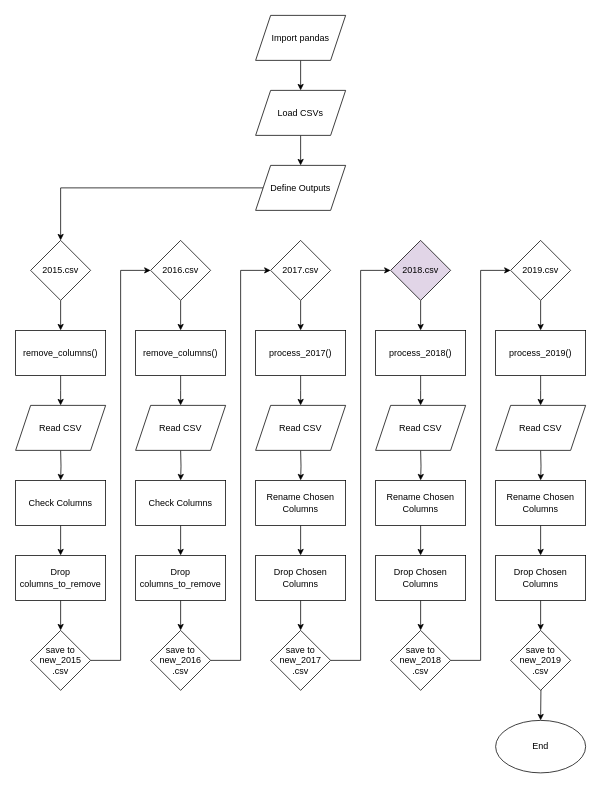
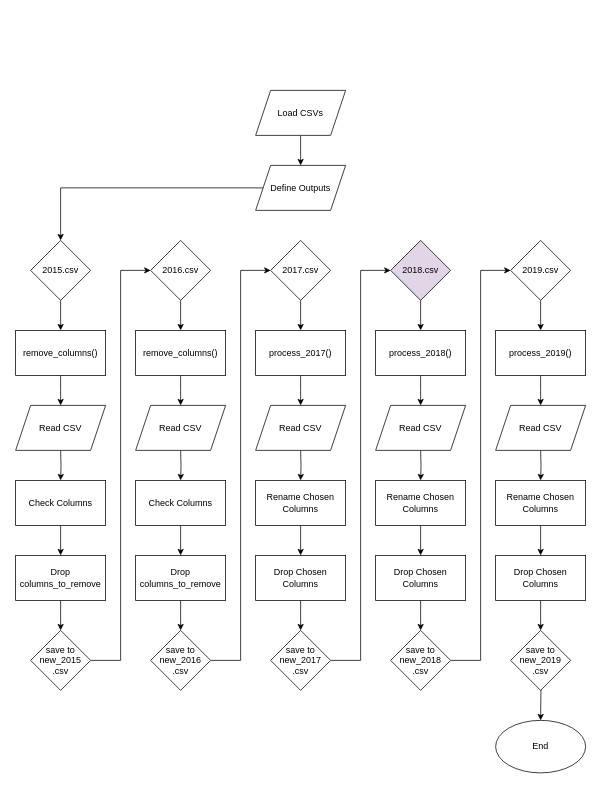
node "Import pandas": removed
edge "Import pandas" -> "Load CSVs": removed
